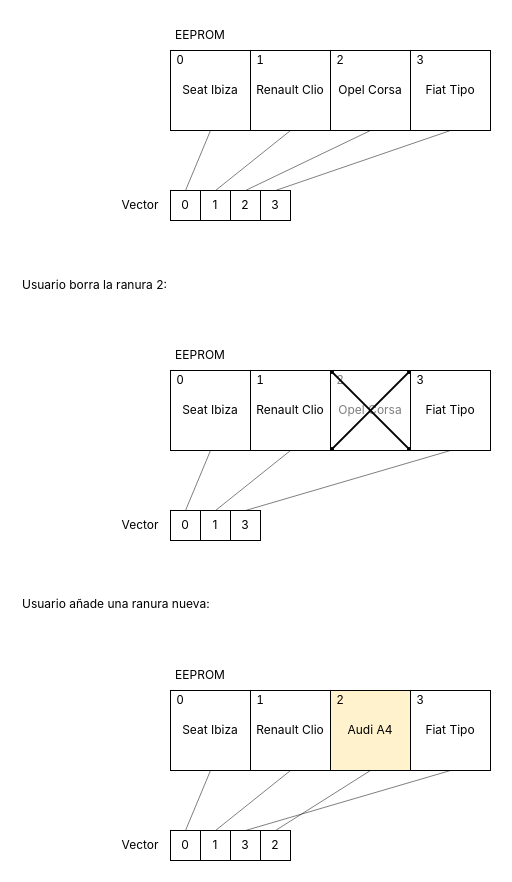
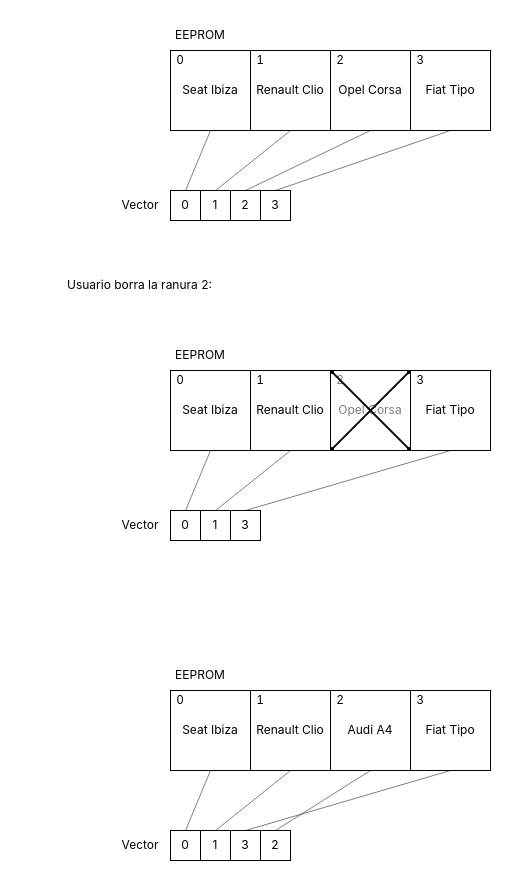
node "Usuario borra la ranura 2:": moved (96, 286) -> (141, 286)
node "Usuario añade una ranura nueva:": removed
node "Audi A4": fillcolor #fff2cc -> #ffffff
